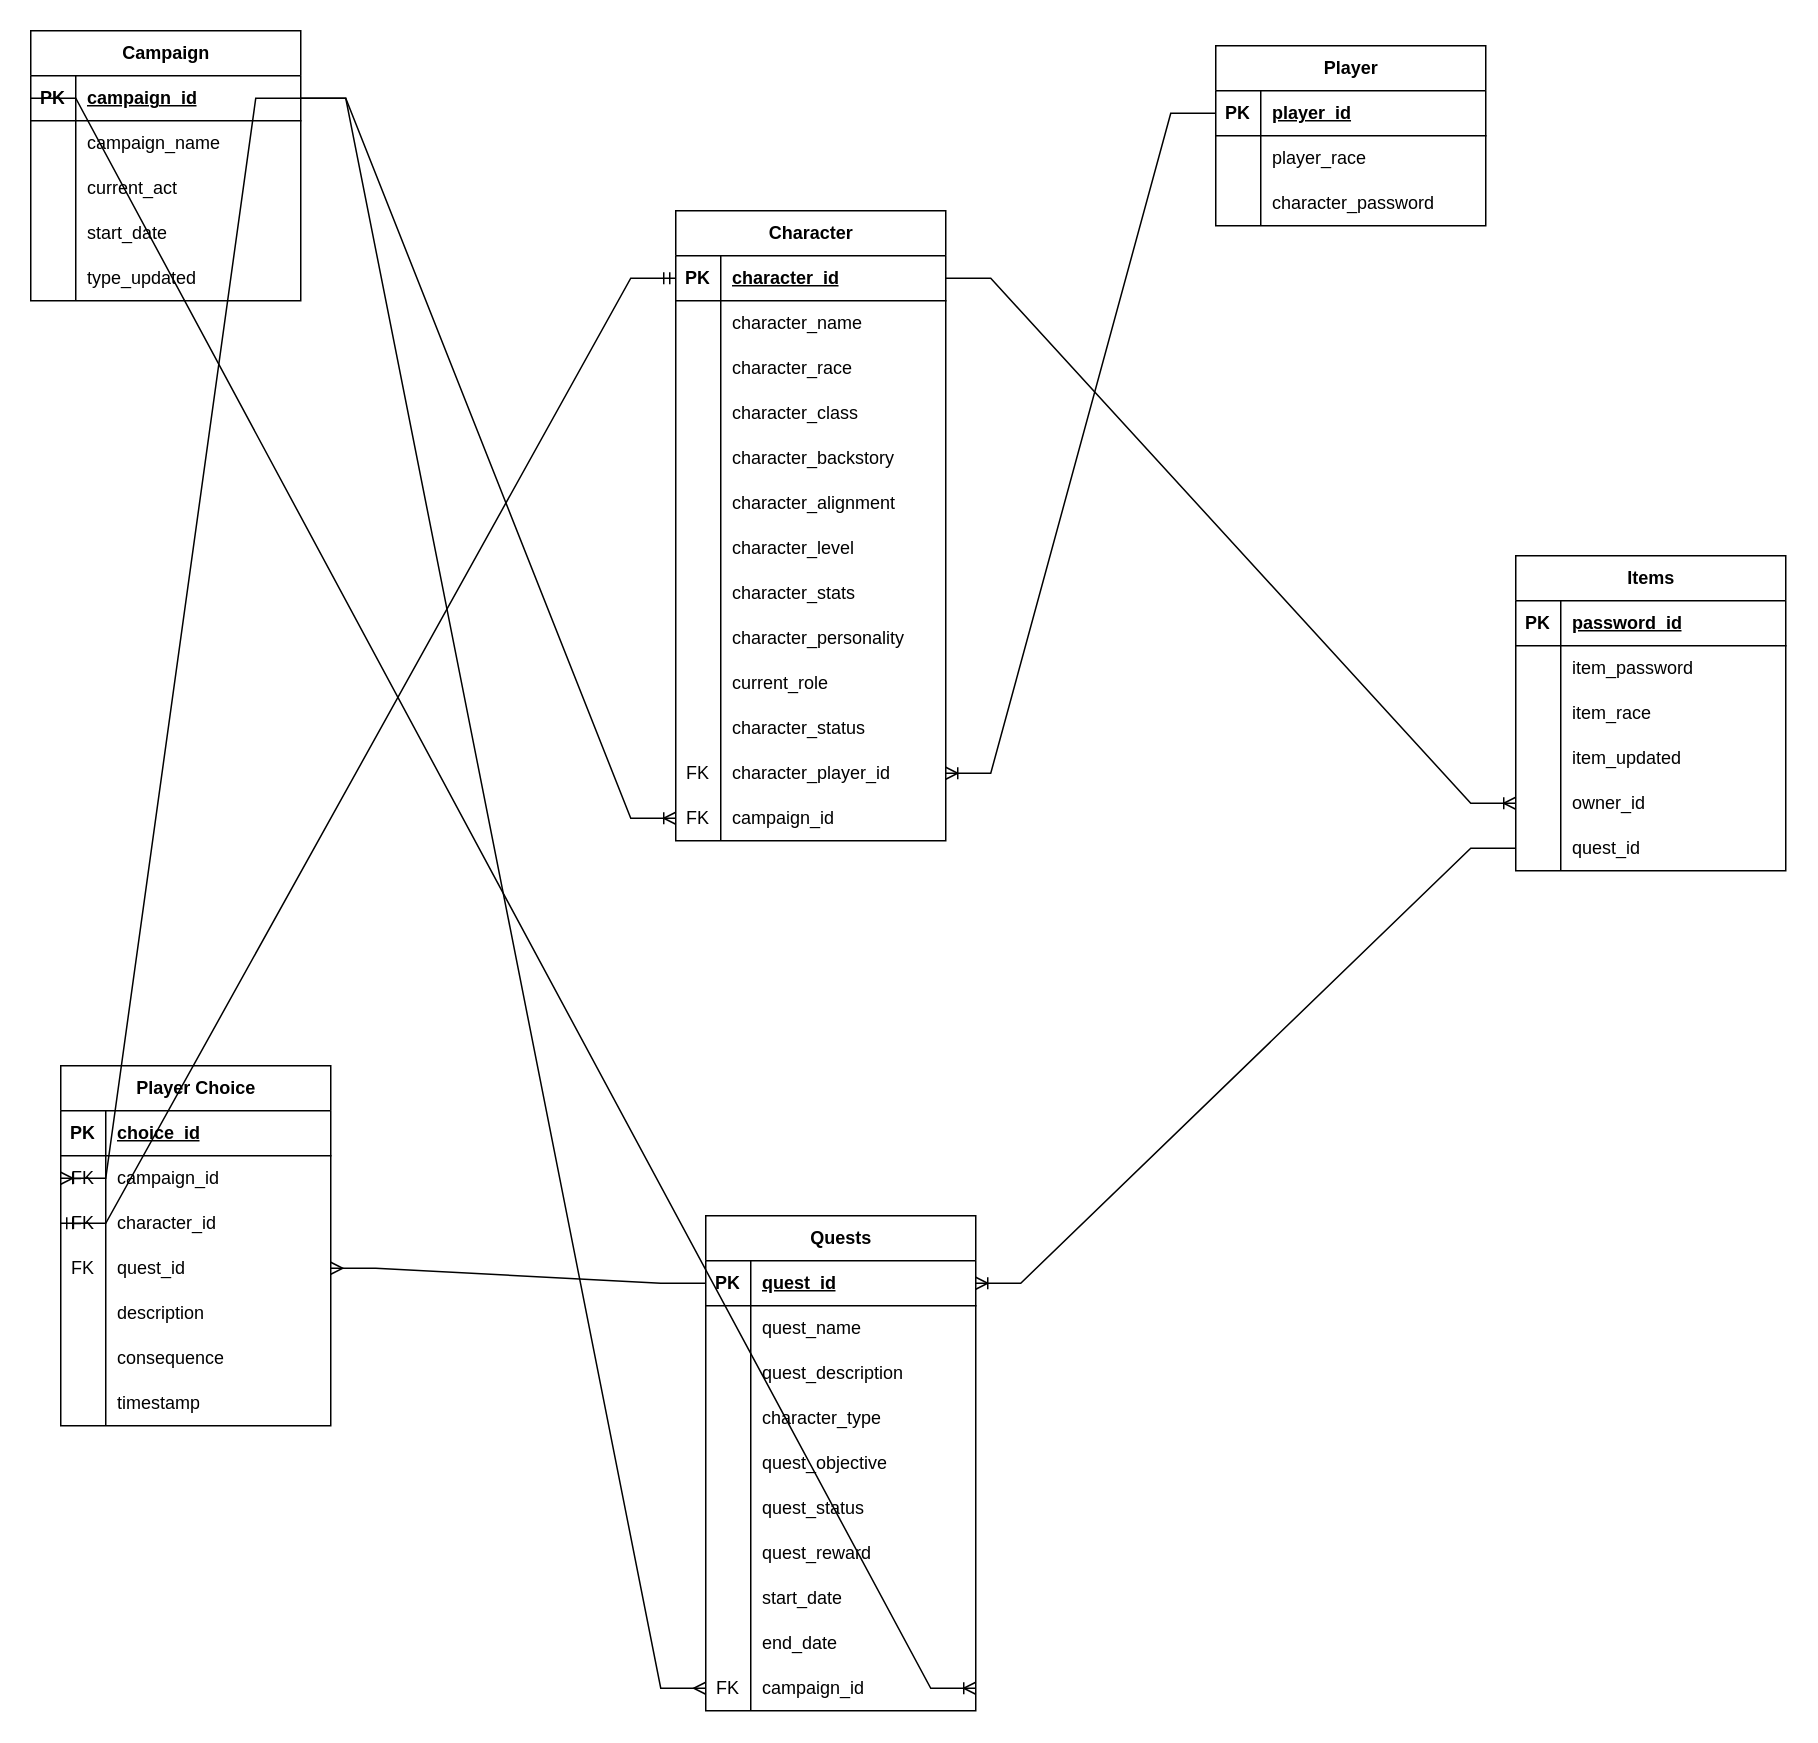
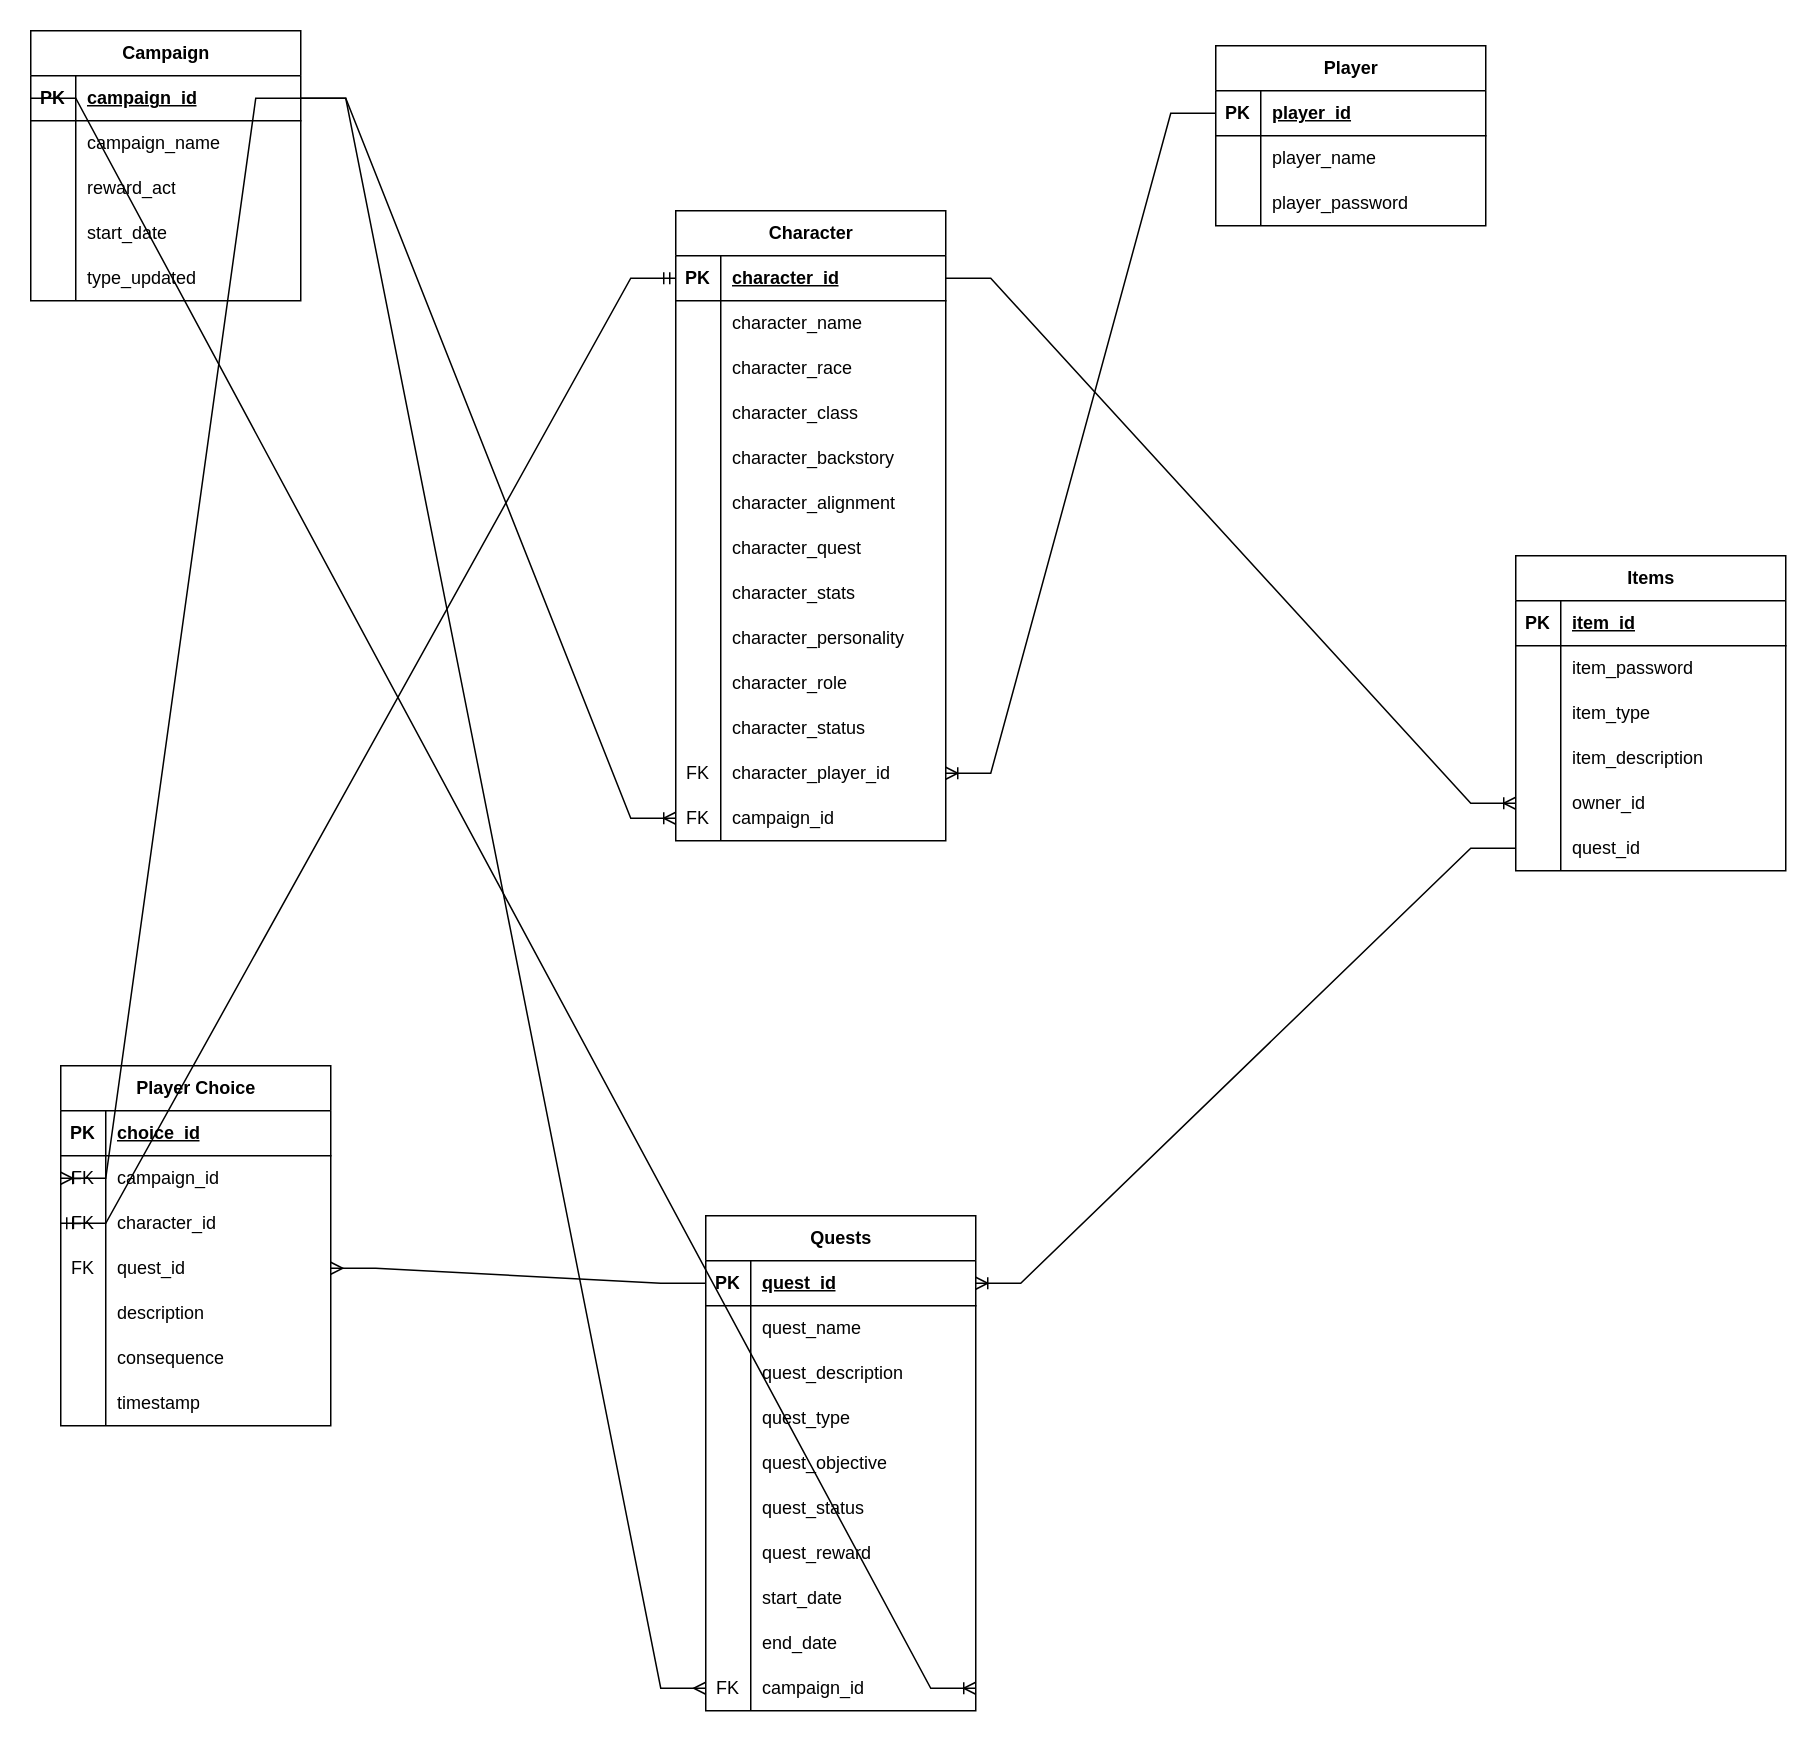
node "player_race": label "player_race" -> "player_name"
node "current_act": label "current_act" -> "reward_act"
node "character_password": label "character_password" -> "player_password"
node "character_level": label "character_level" -> "character_quest"
node "password_id": label "password_id" -> "item_id"
node "current_role": label "current_role" -> "character_role"
node "item_race": label "item_race" -> "item_type"
node "item_updated": label "item_updated" -> "item_description"
node "character_type": label "character_type" -> "quest_type"
